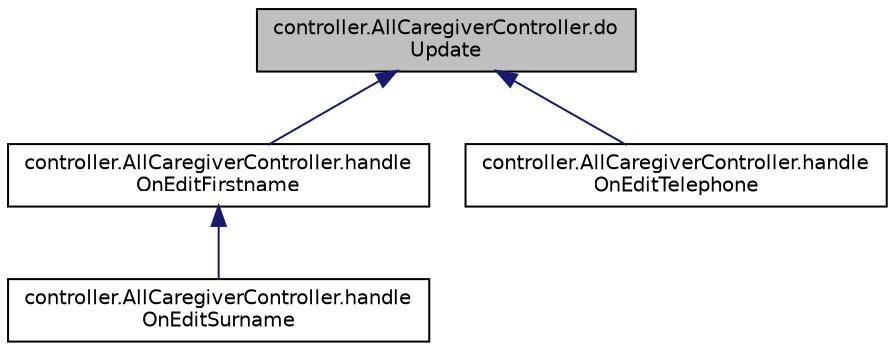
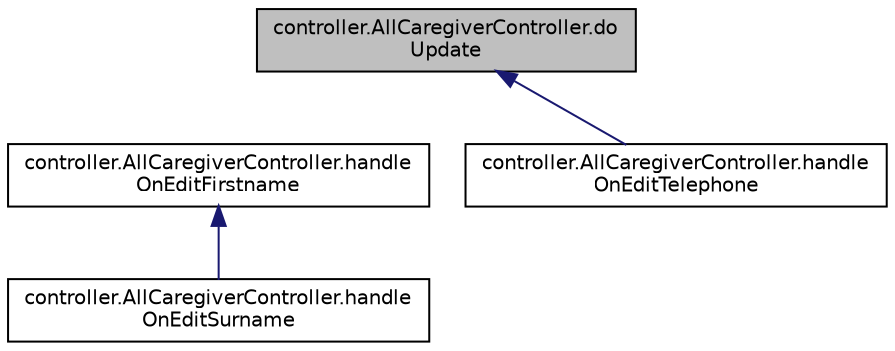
edge "controller.AllCaregiverController.handle OnEditFirstname" -> "controller.AllCaregiverController.do Update": removed
